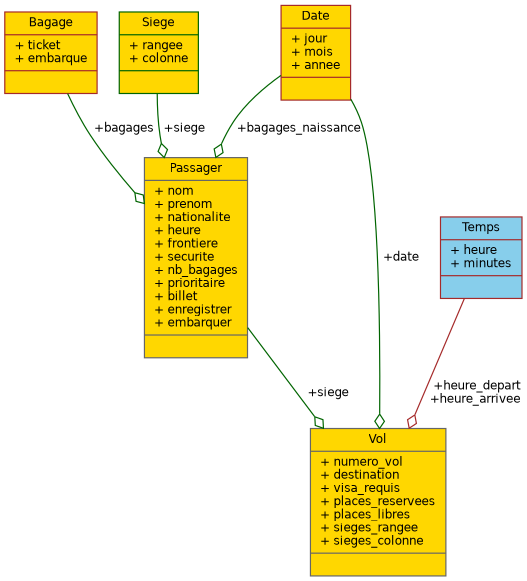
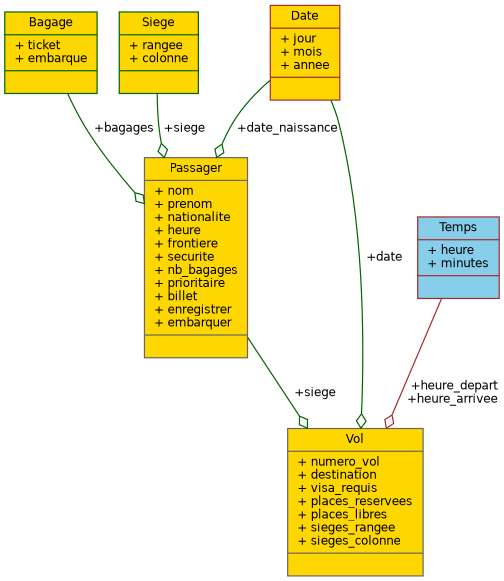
node "Bagage": color brown -> darkgreen
edge "Date" -> "Passager": label " +bagages_naissance" -> " +date_naissance"
